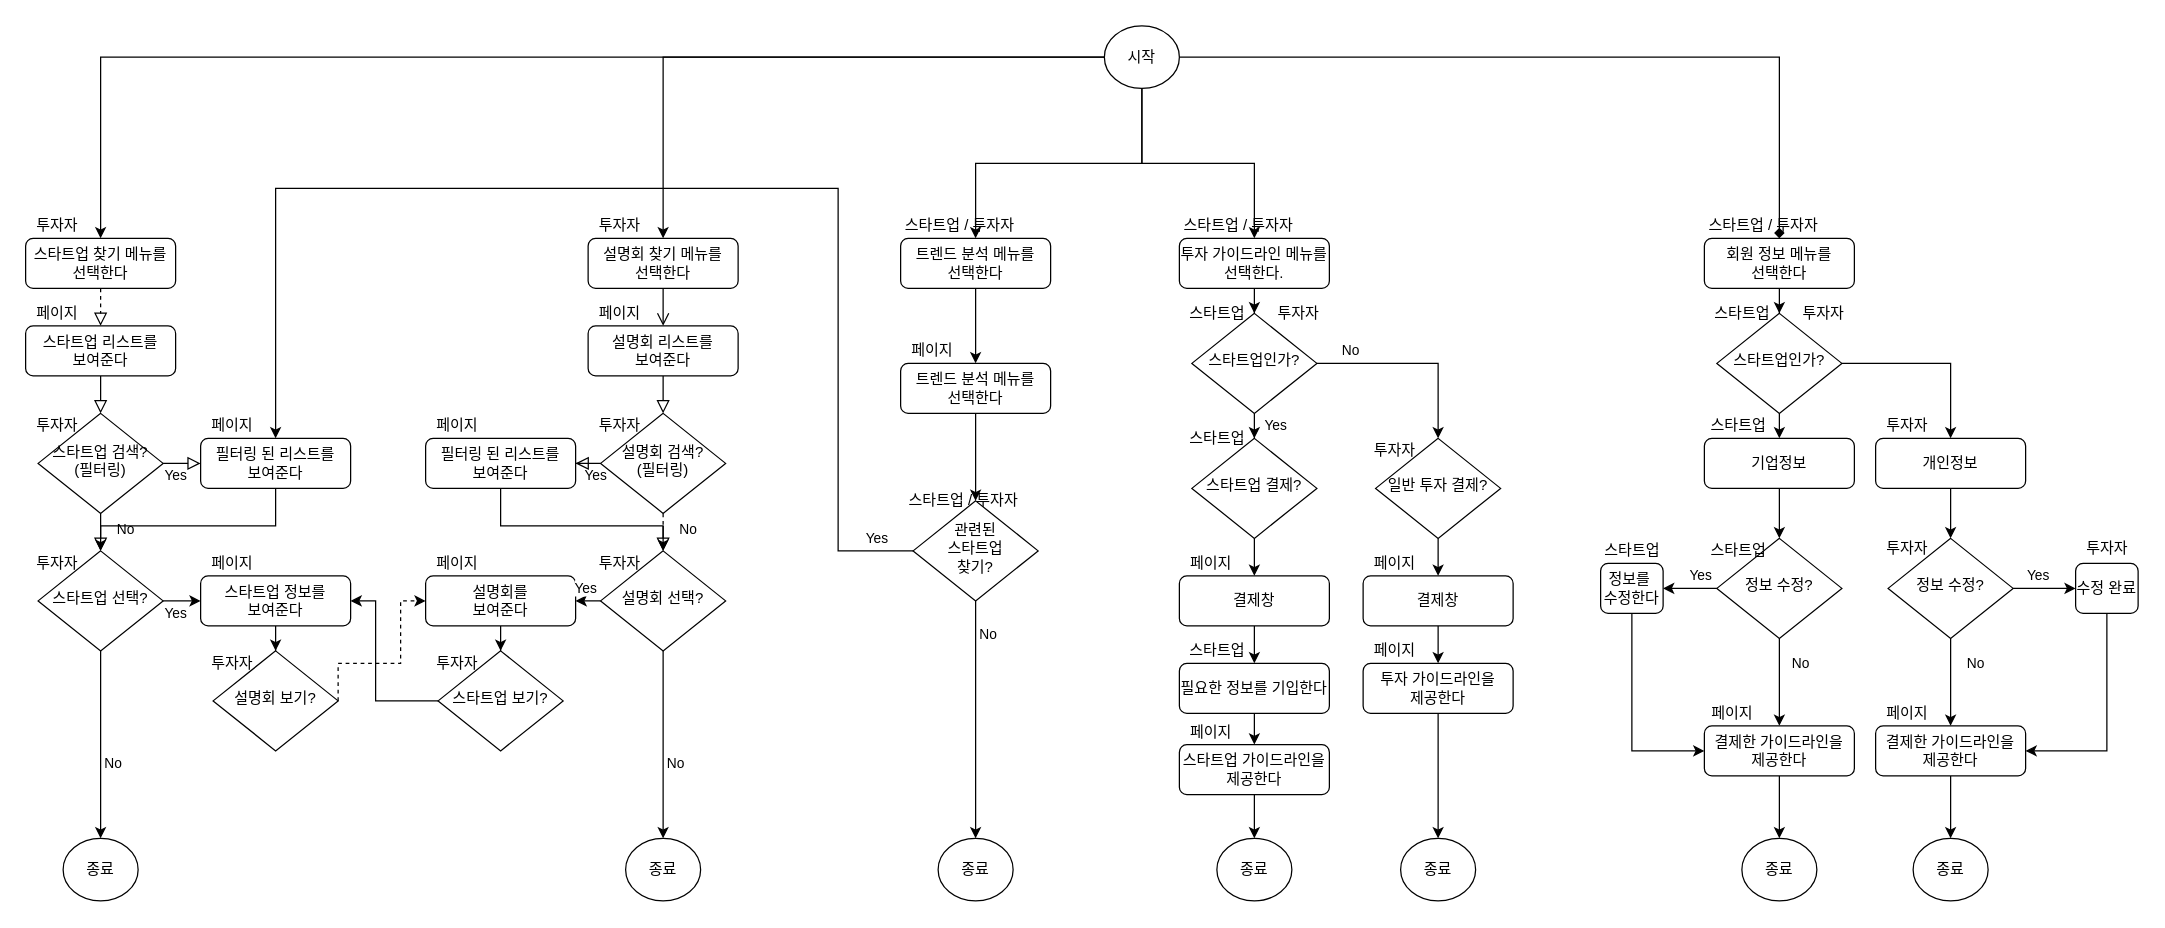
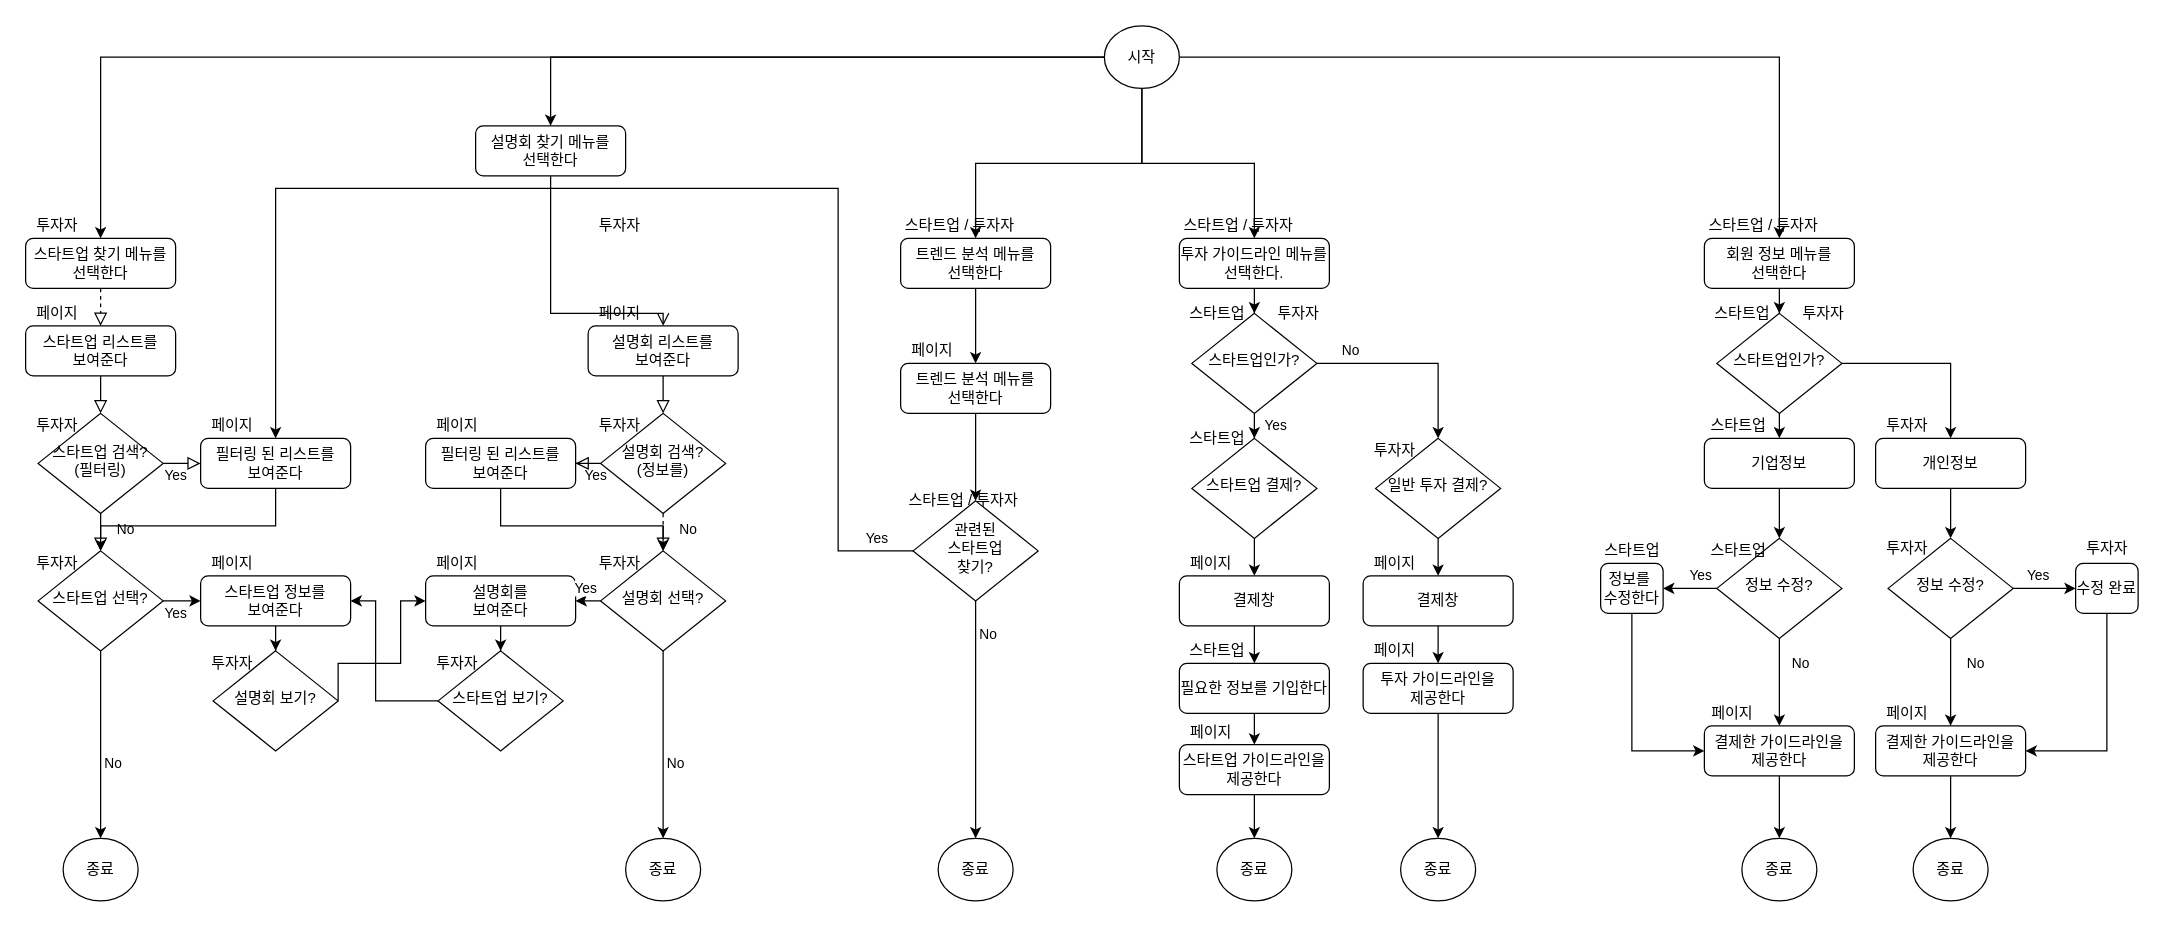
edge "시작" -> "회원 정보 메뉴를 선택한다": arrowhead diamond -> classic
node "설명회 찾기 메뉴를 선택한다": moved (663, 263) -> (551, 151)
node "설명회 검색? (필터링)": label "설명회 검색? (필터링)" -> "설명회 검색? (정보를)"
edge "설명회 보기?" -> "설명회를 보여준다": style dashed -> solid
